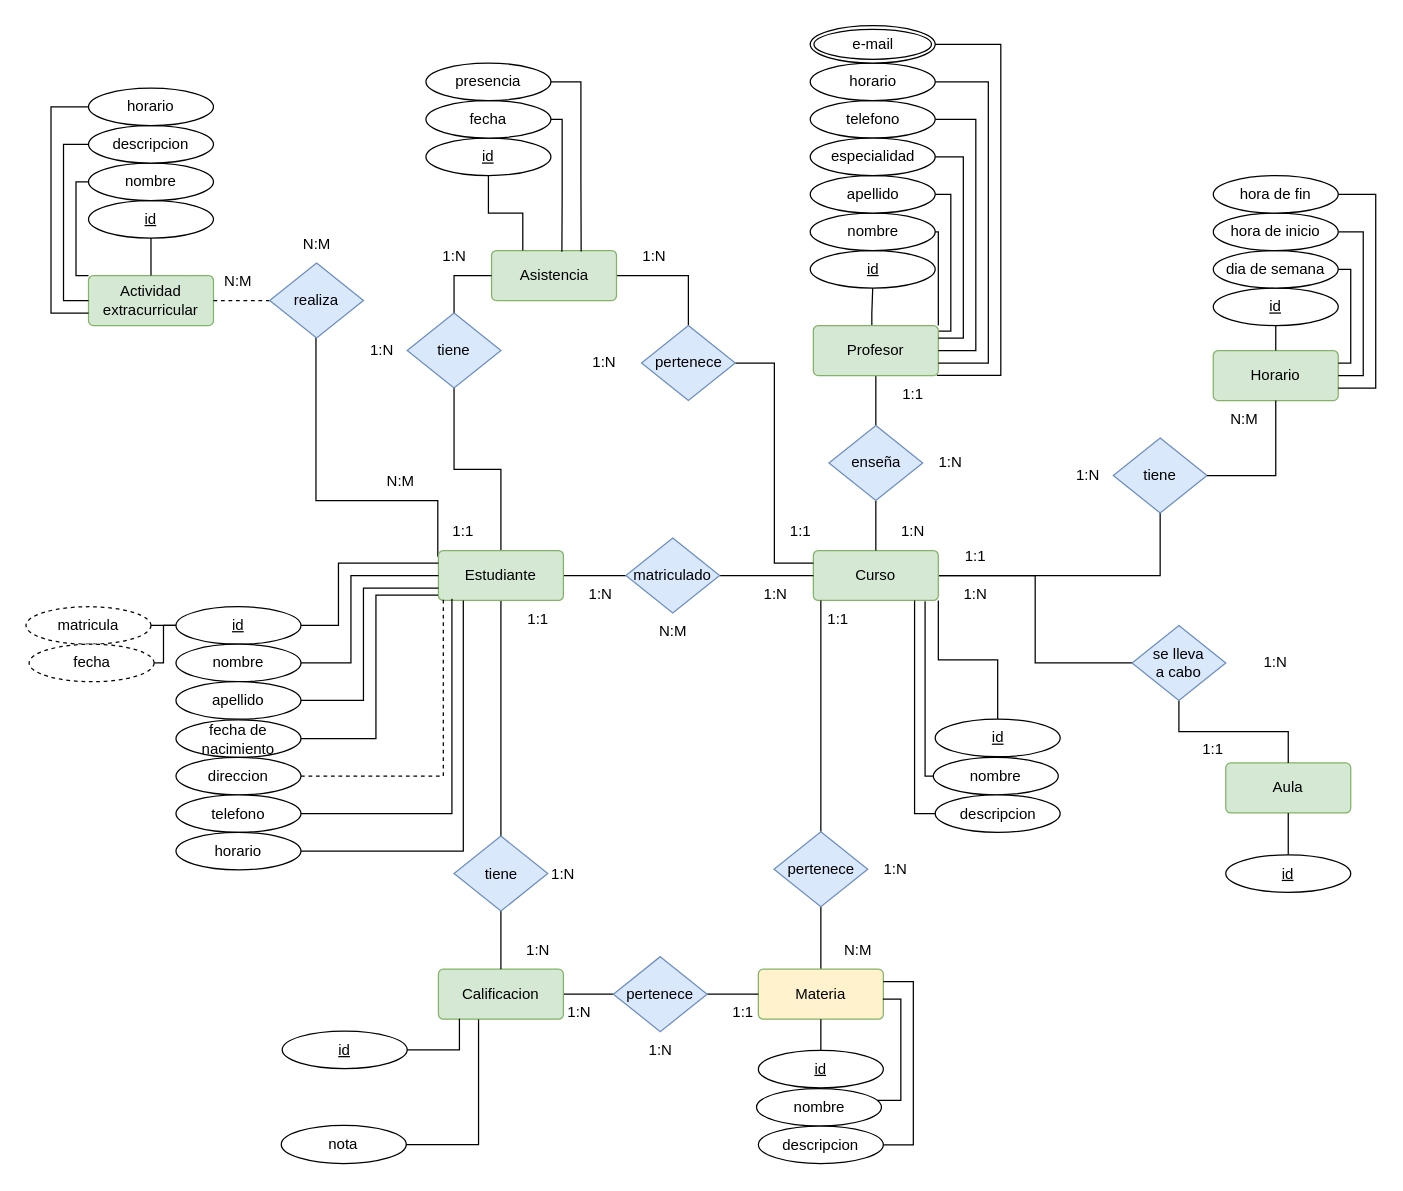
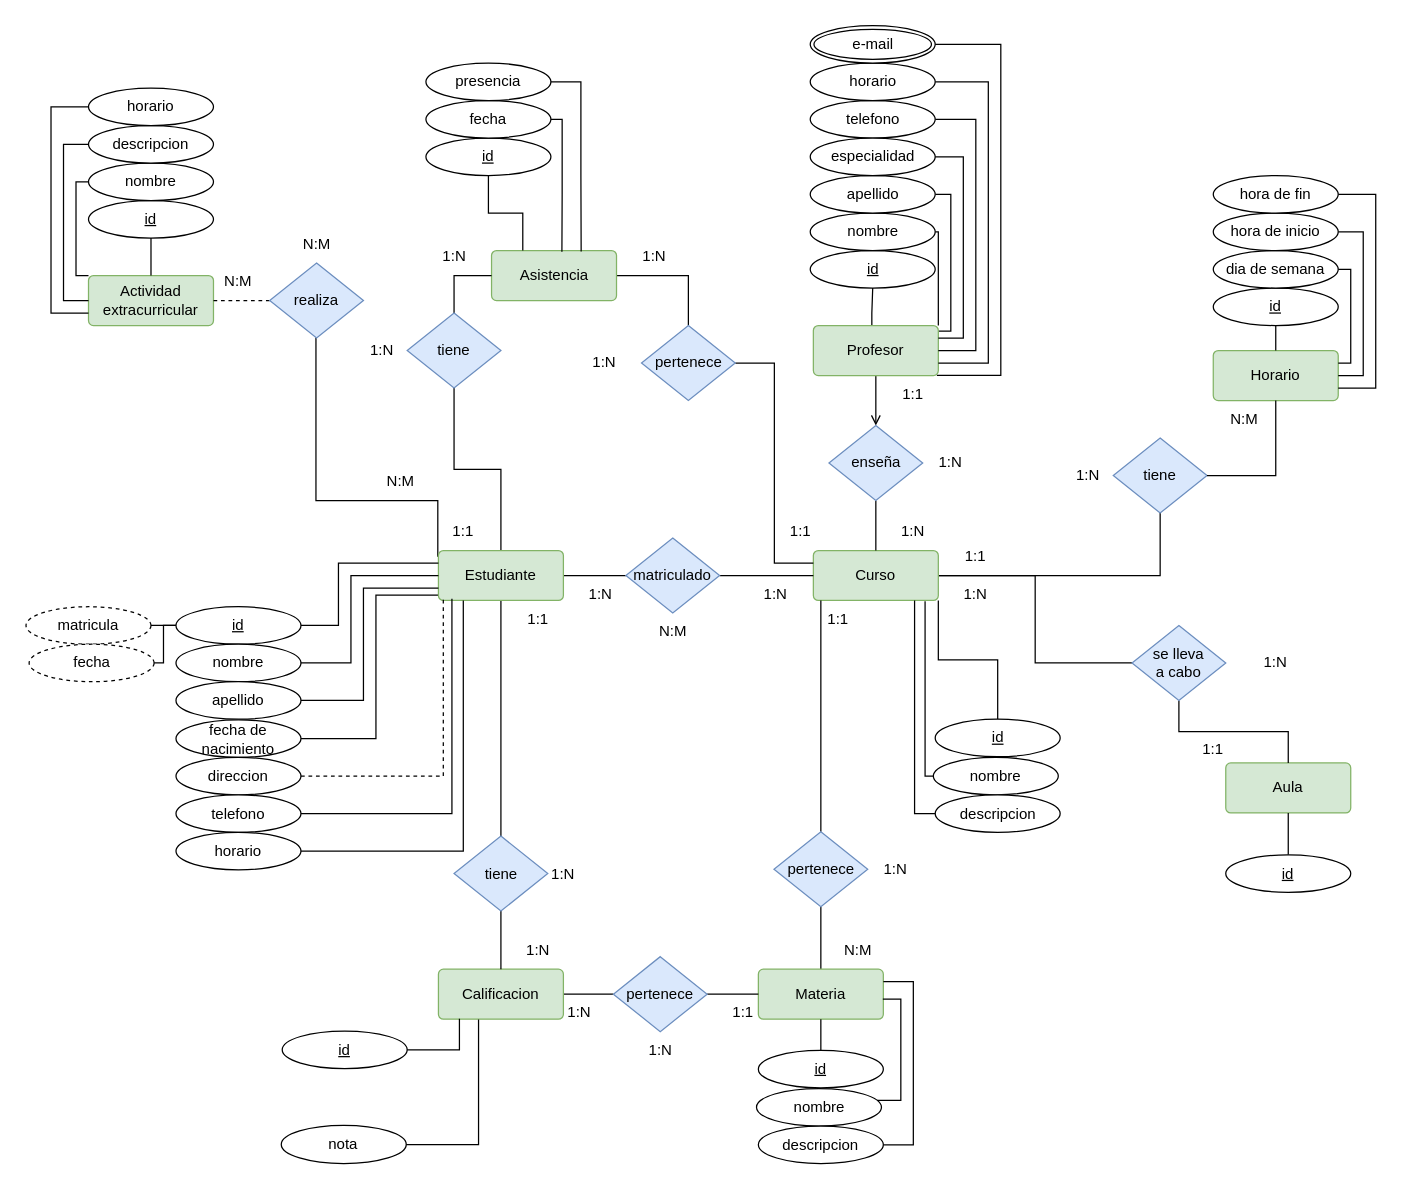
edge "Profesor" -- "enseña": arrowhead none -> open
node "Materia": fillcolor #fff2cc -> #d5e8d4
